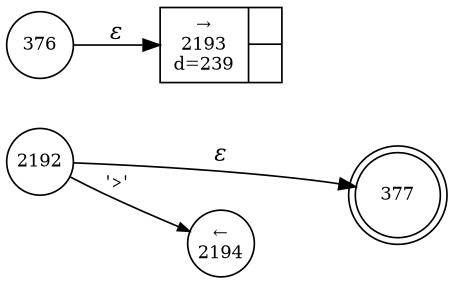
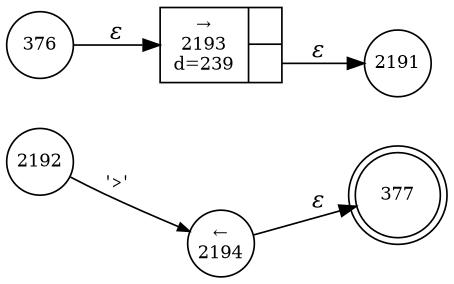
node "2191": added
edge "2192" -> "377": now "← 2194" -> "377"
